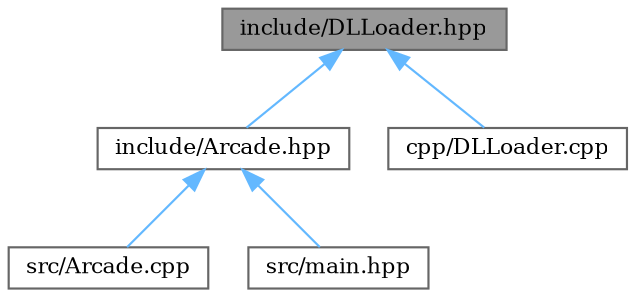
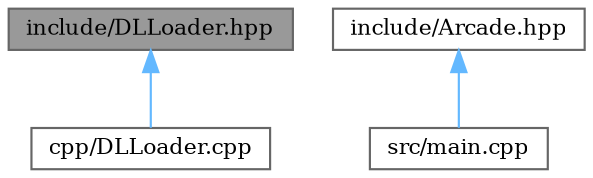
edge "include/Arcade.hpp" -> "include/DLLoader.hpp": removed
node "src/Arcade.cpp": removed
node "src/main.hpp": label "src/main.hpp" -> "src/main.cpp"
